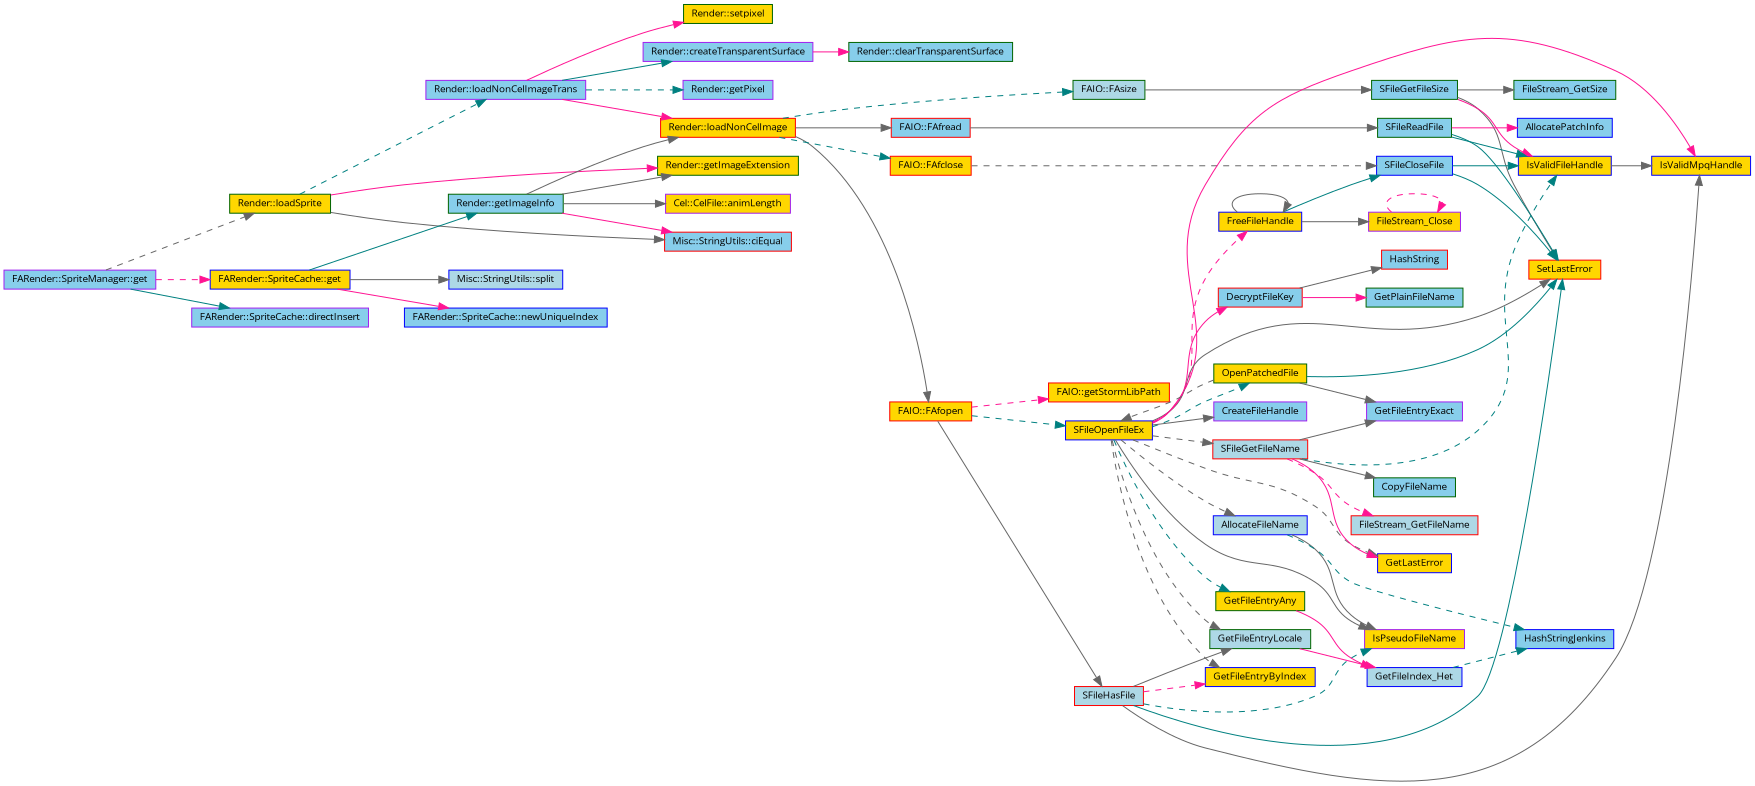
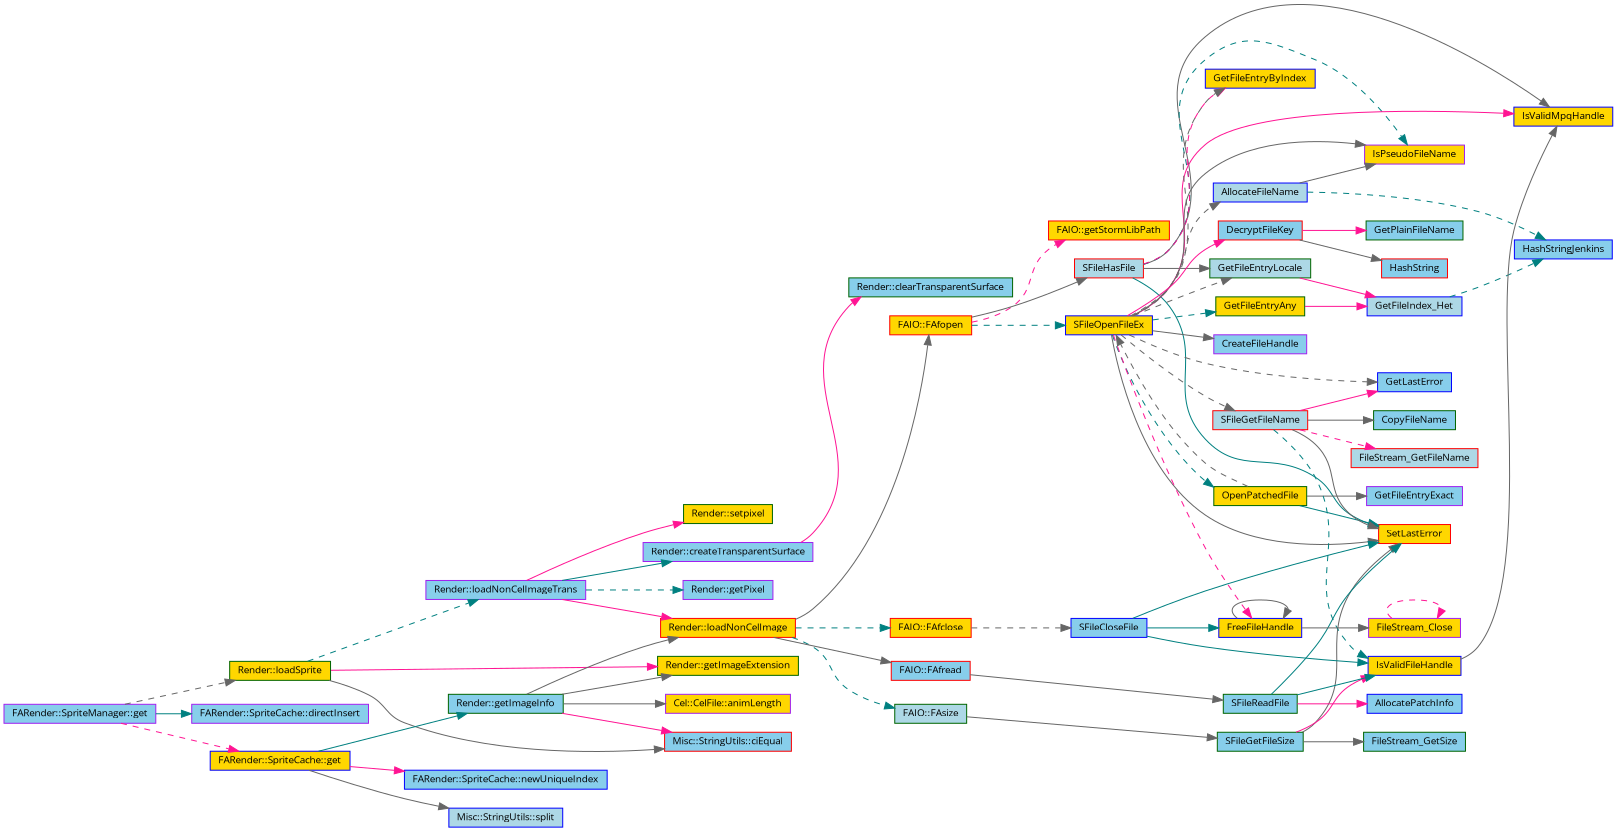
edge "FreeFileHandle" -> "SFileCloseFile": reversed
edge "SFileGetFileName" -> "GetFileEntryExact": now "SFileGetFileName" -> "SetLastError"
node "GetLastError": fillcolor gold -> skyblue
